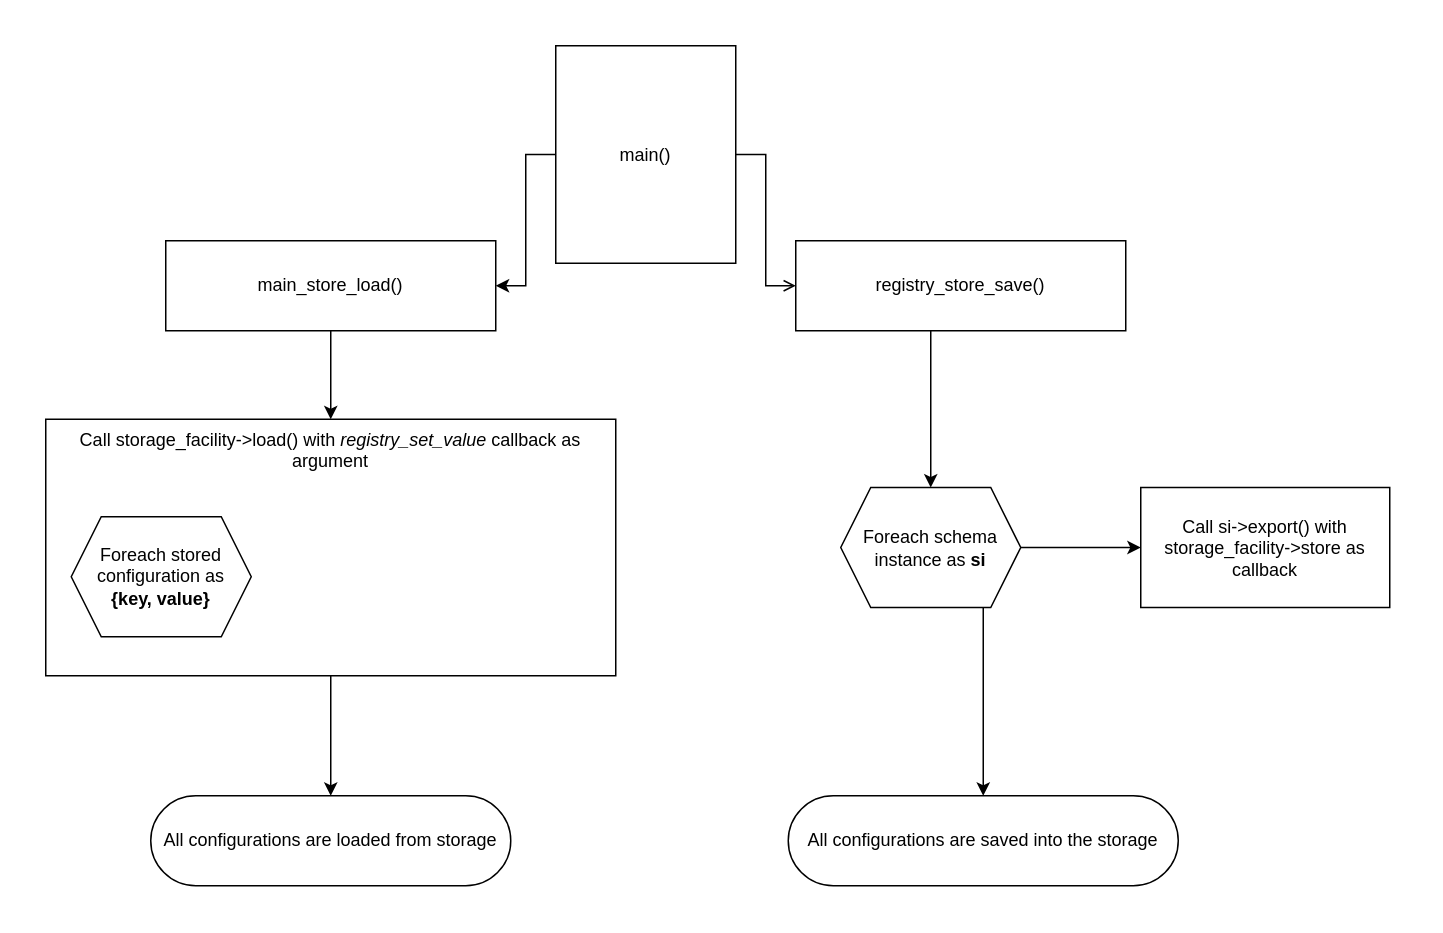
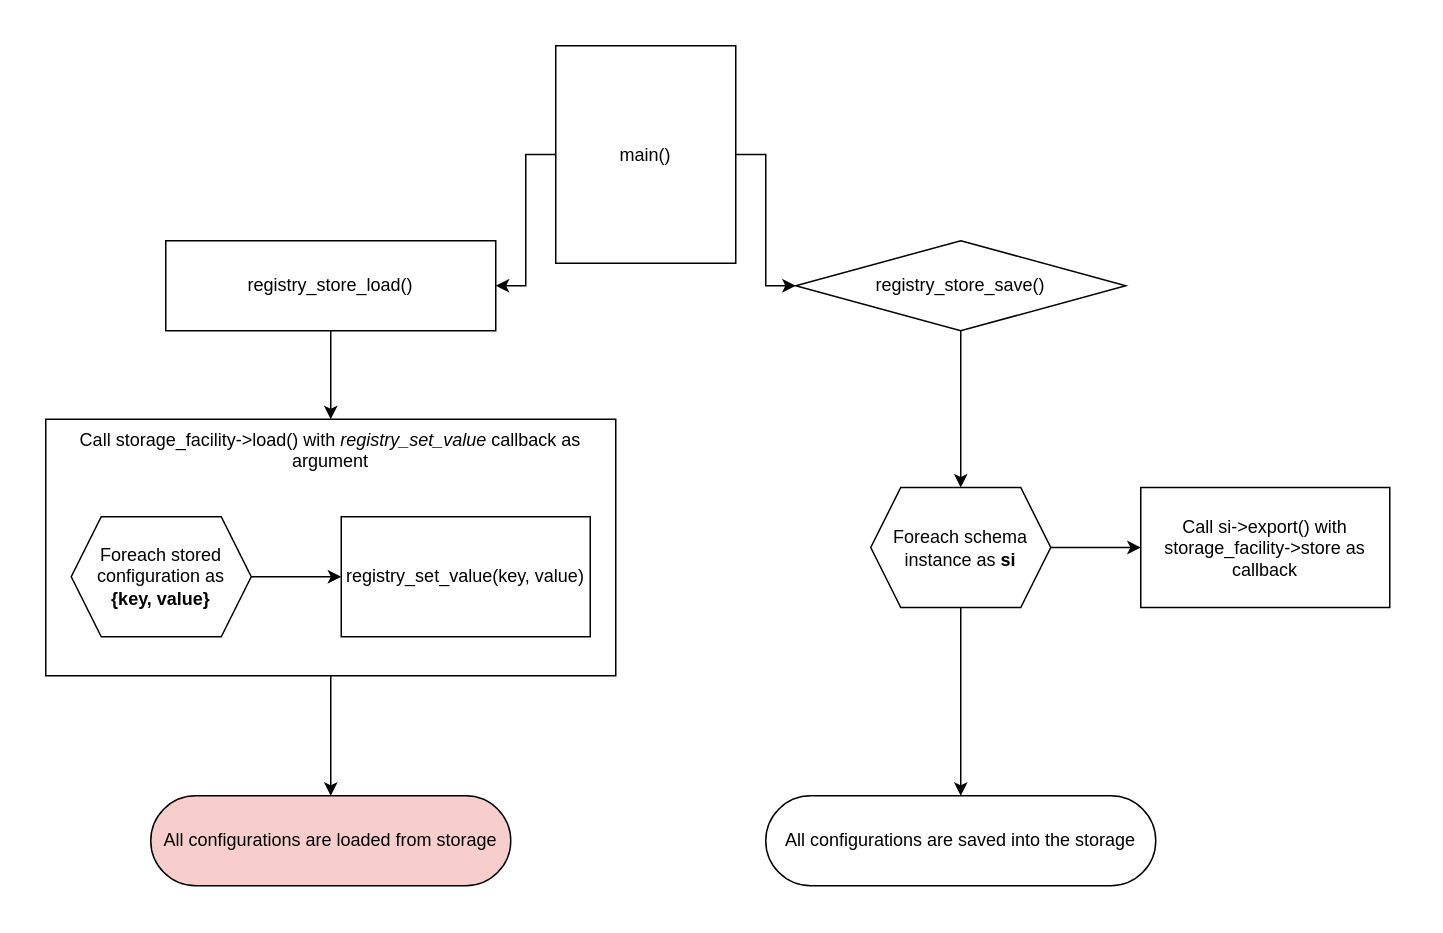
node "main_store_load()": label "main_store_load()" -> "registry_store_load()"
edge "main()" -> "registry_store_save()": arrowhead open -> classic
node "registry_store_save()": shape rectangle -> diamond
node "Foreach schema instance as si": moved (931, 548) -> (961, 548)
edge "Foreach stored configuration as {key, value}" -> "registry_set_value(key, value)": added
node "registry_set_value(key, value)": added
node "All configurations are loaded from storage": fillcolor #ffffff -> #f8cecc
node "All configurations are saved into the storage": moved (983, 841) -> (961, 841)
